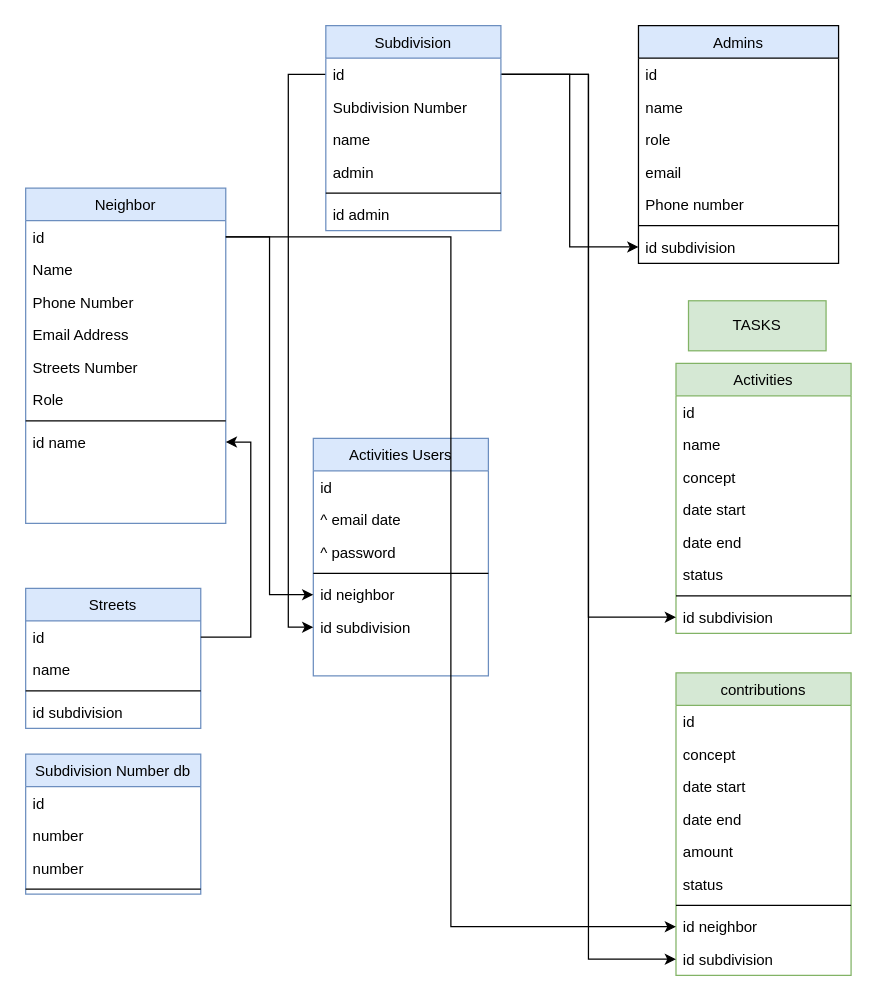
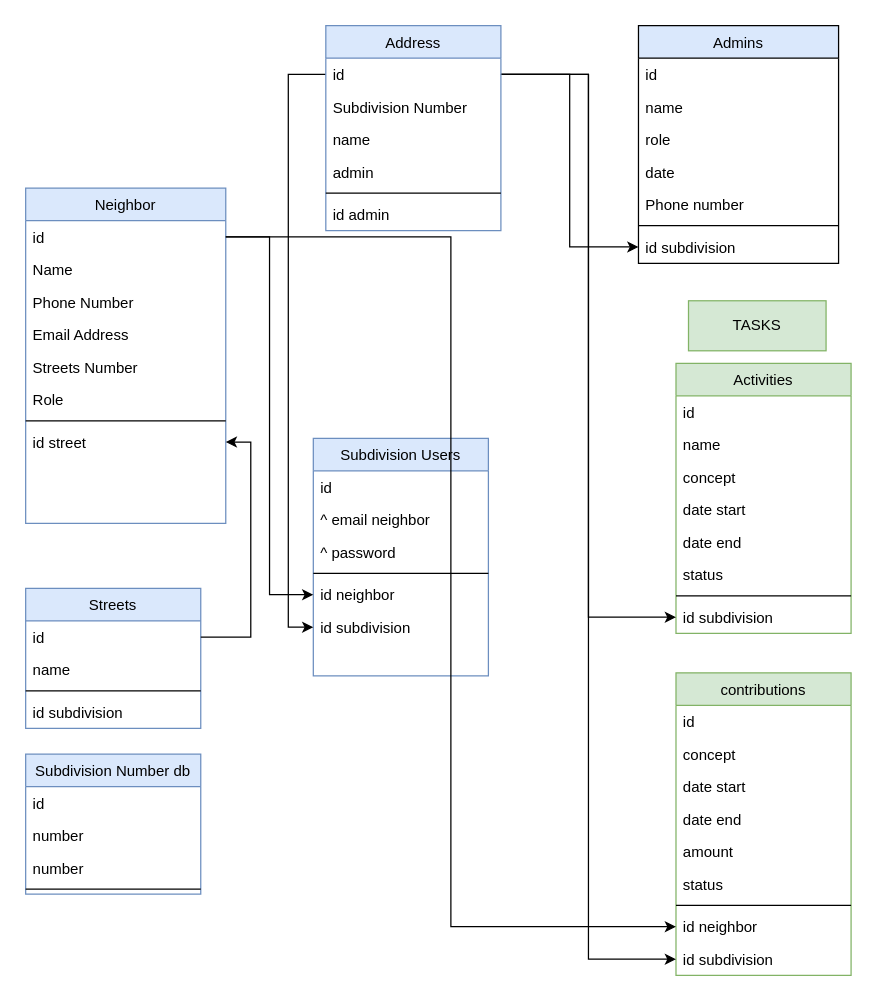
node "Subdivision": label "Subdivision" -> "Address"
node "email": label "email" -> "date"
node "id name": label "id name" -> "id street"
node "Activities Users": label "Activities Users" -> "Subdivision Users"
node "^ email date": label "^ email date" -> "^ email neighbor"
